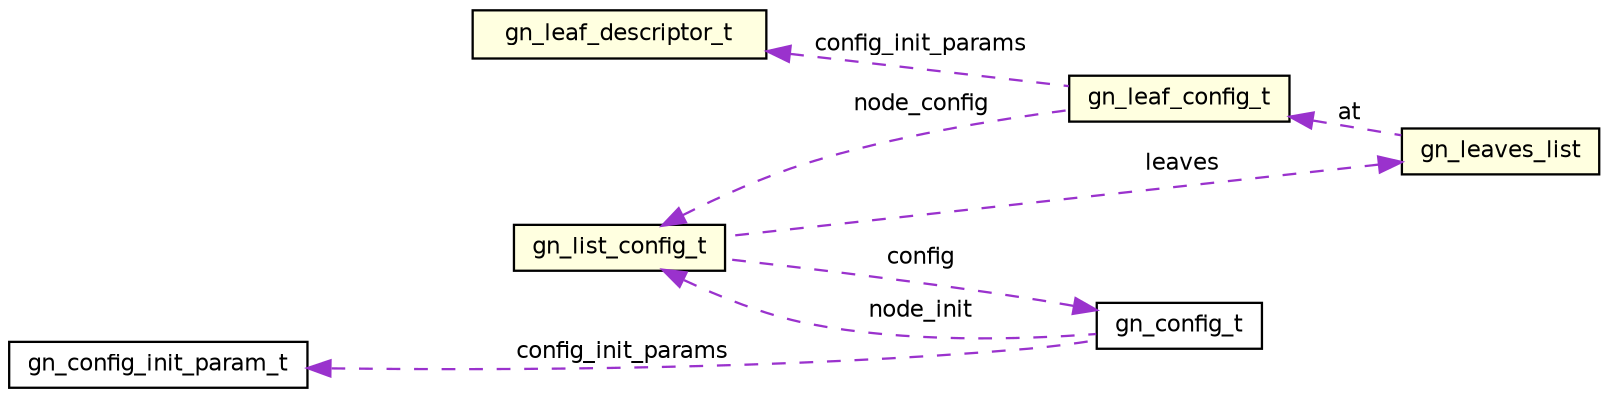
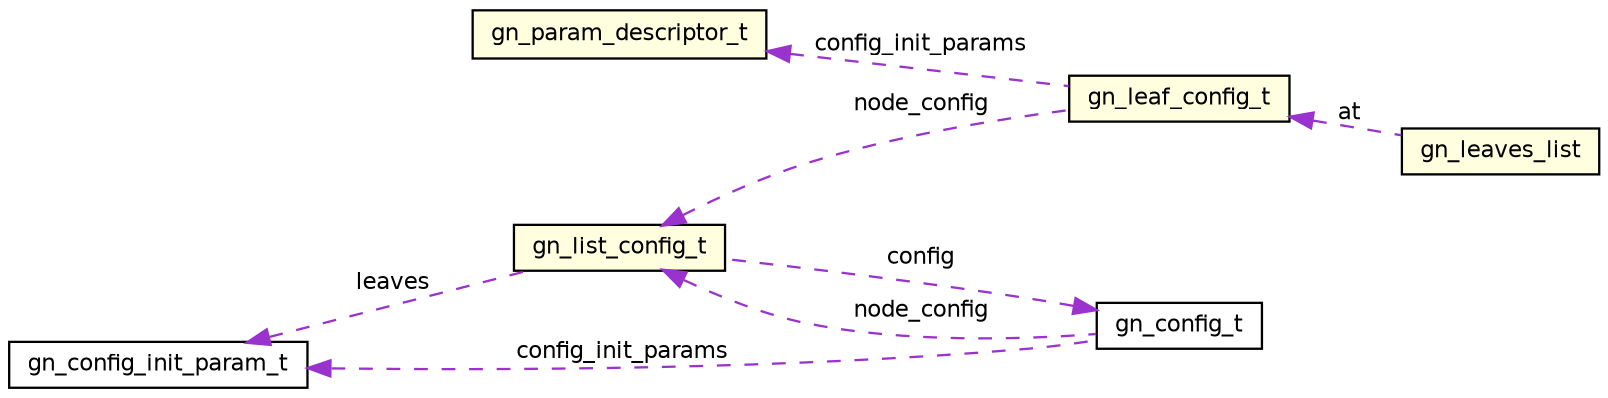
node "gn_leaf_descriptor_t": label "gn_leaf_descriptor_t" -> "gn_param_descriptor_t"
edge "gn_list_config_t" -> "gn_leaves_list": now "gn_list_config_t" -> "gn_config_init_param_t"
edge "gn_config_t" -> "gn_list_config_t": label " node_init" -> " node_config"
